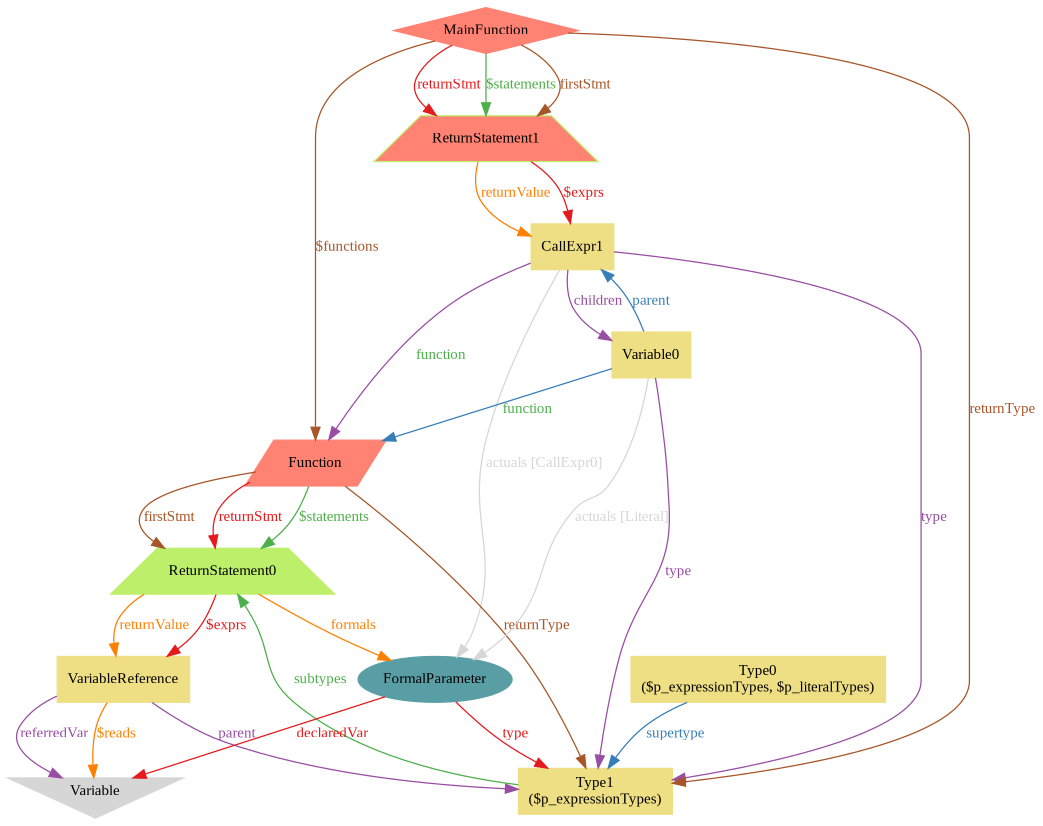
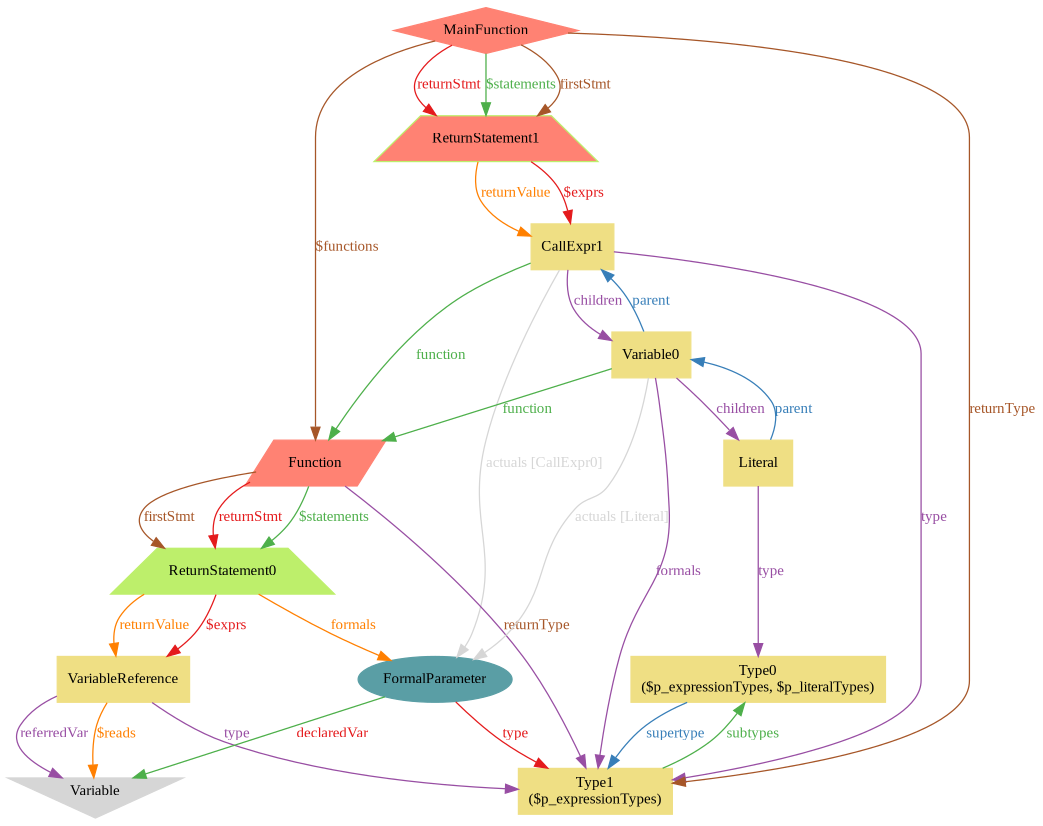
edge "CallExpr1" -> "Function": color #984ea3 -> #4daf4a
edge "Variable0" -> "Function": color #377eb8 -> #4daf4a
node "Literal": added
edge "Variable0" -> "Type1 ($p_expressionTypes)": label "type" -> "formals"
edge "Function" -> "Type1 ($p_expressionTypes)": color #a65628 -> #984ea3
edge "VariableReference" -> "Type1 ($p_expressionTypes)": label "parent" -> "type"
edge "FormalParameter" -> "Variable": color #e41a1c -> #4daf4a
edge "Type1 ($p_expressionTypes)" -> "ReturnStatement0": now "Type1 ($p_expressionTypes)" -> "Type0 ($p_expressionTypes, $p_literalTypes)"
